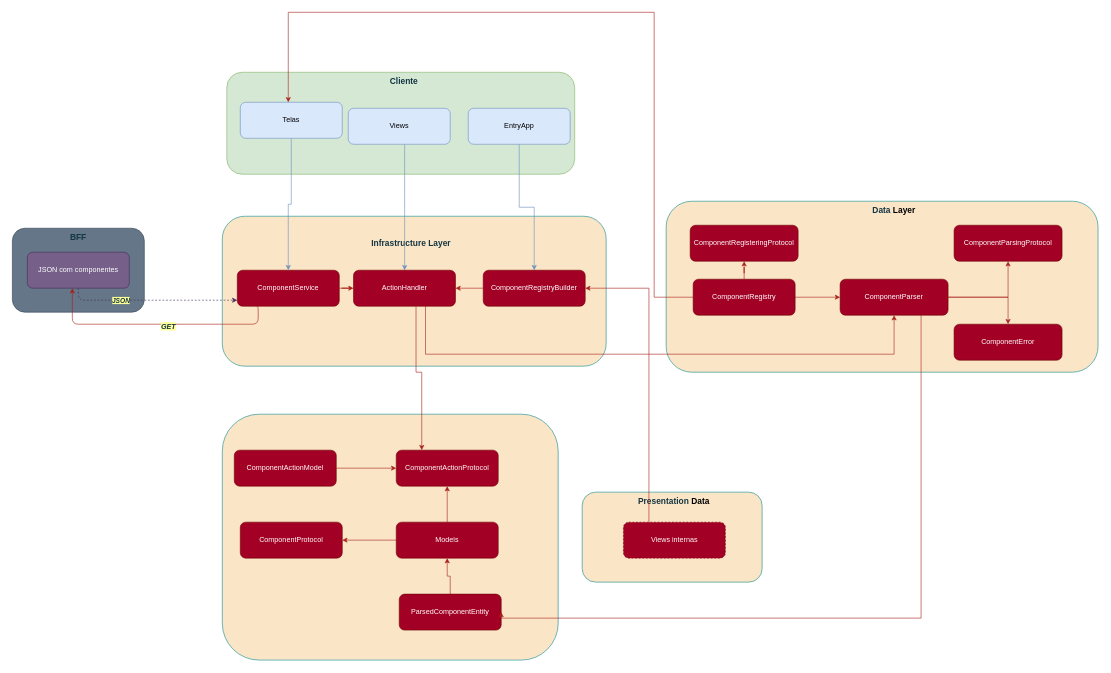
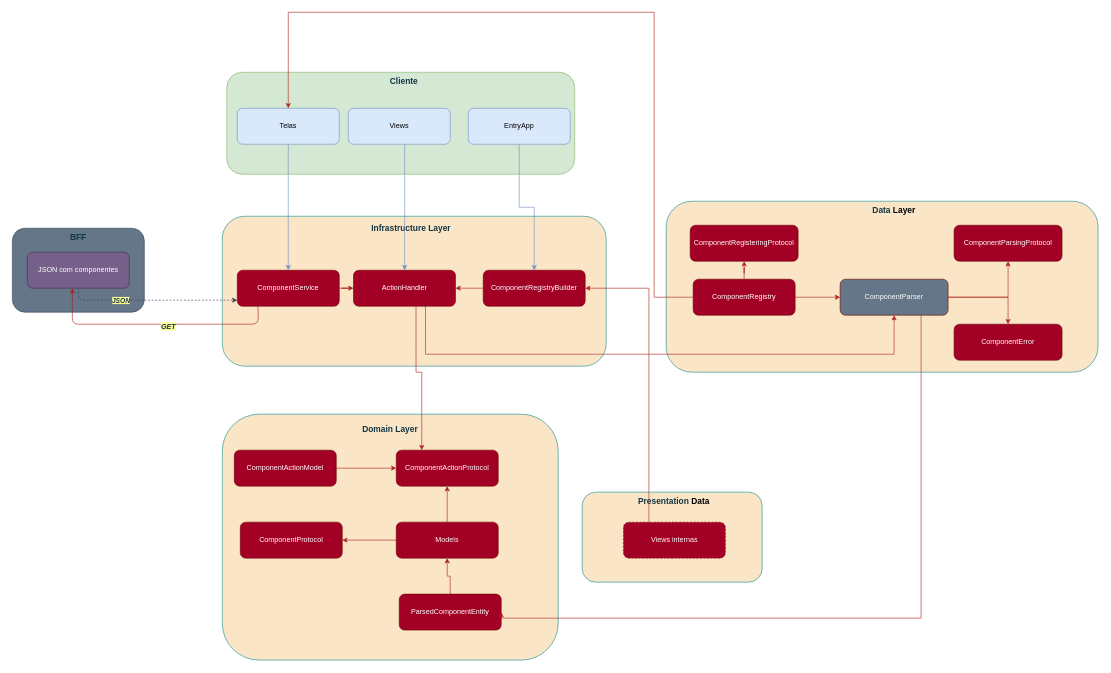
node "Telas": moved (291, 120) -> (288, 126)
node "Infrastructure Layer": moved (411, 243) -> (411, 228)
node "ComponentParser": fillcolor #a20025 -> #647687
node "Domain Layer": added
